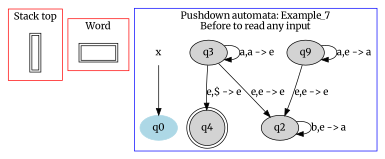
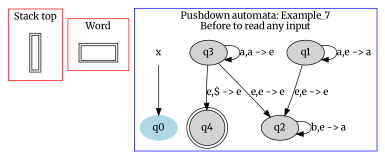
node "q9": label "q9" -> "q1"
